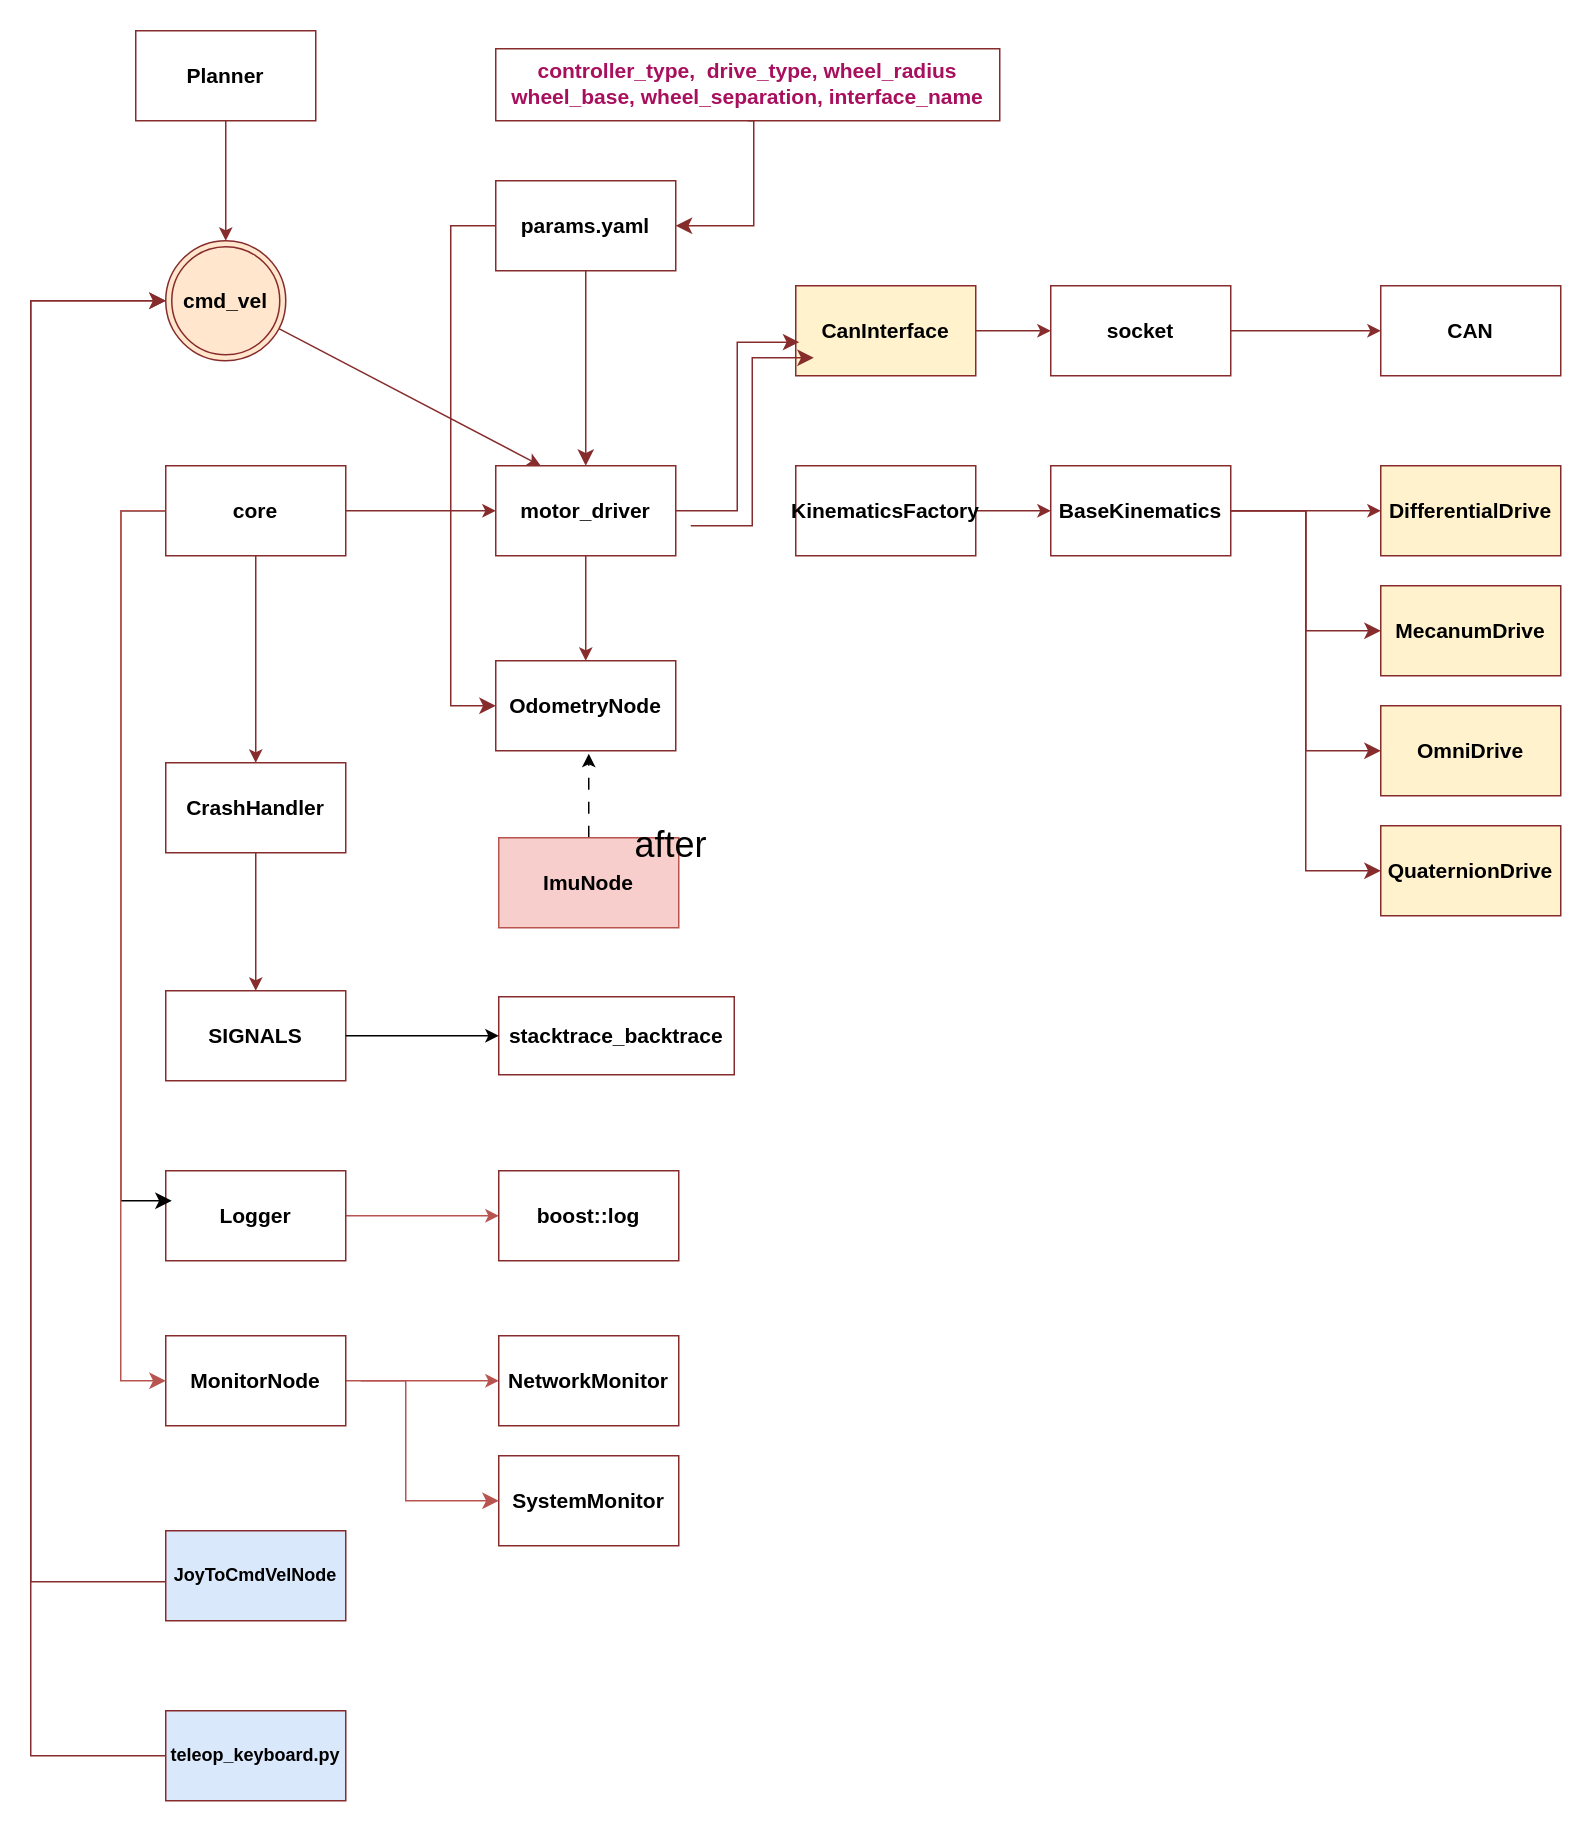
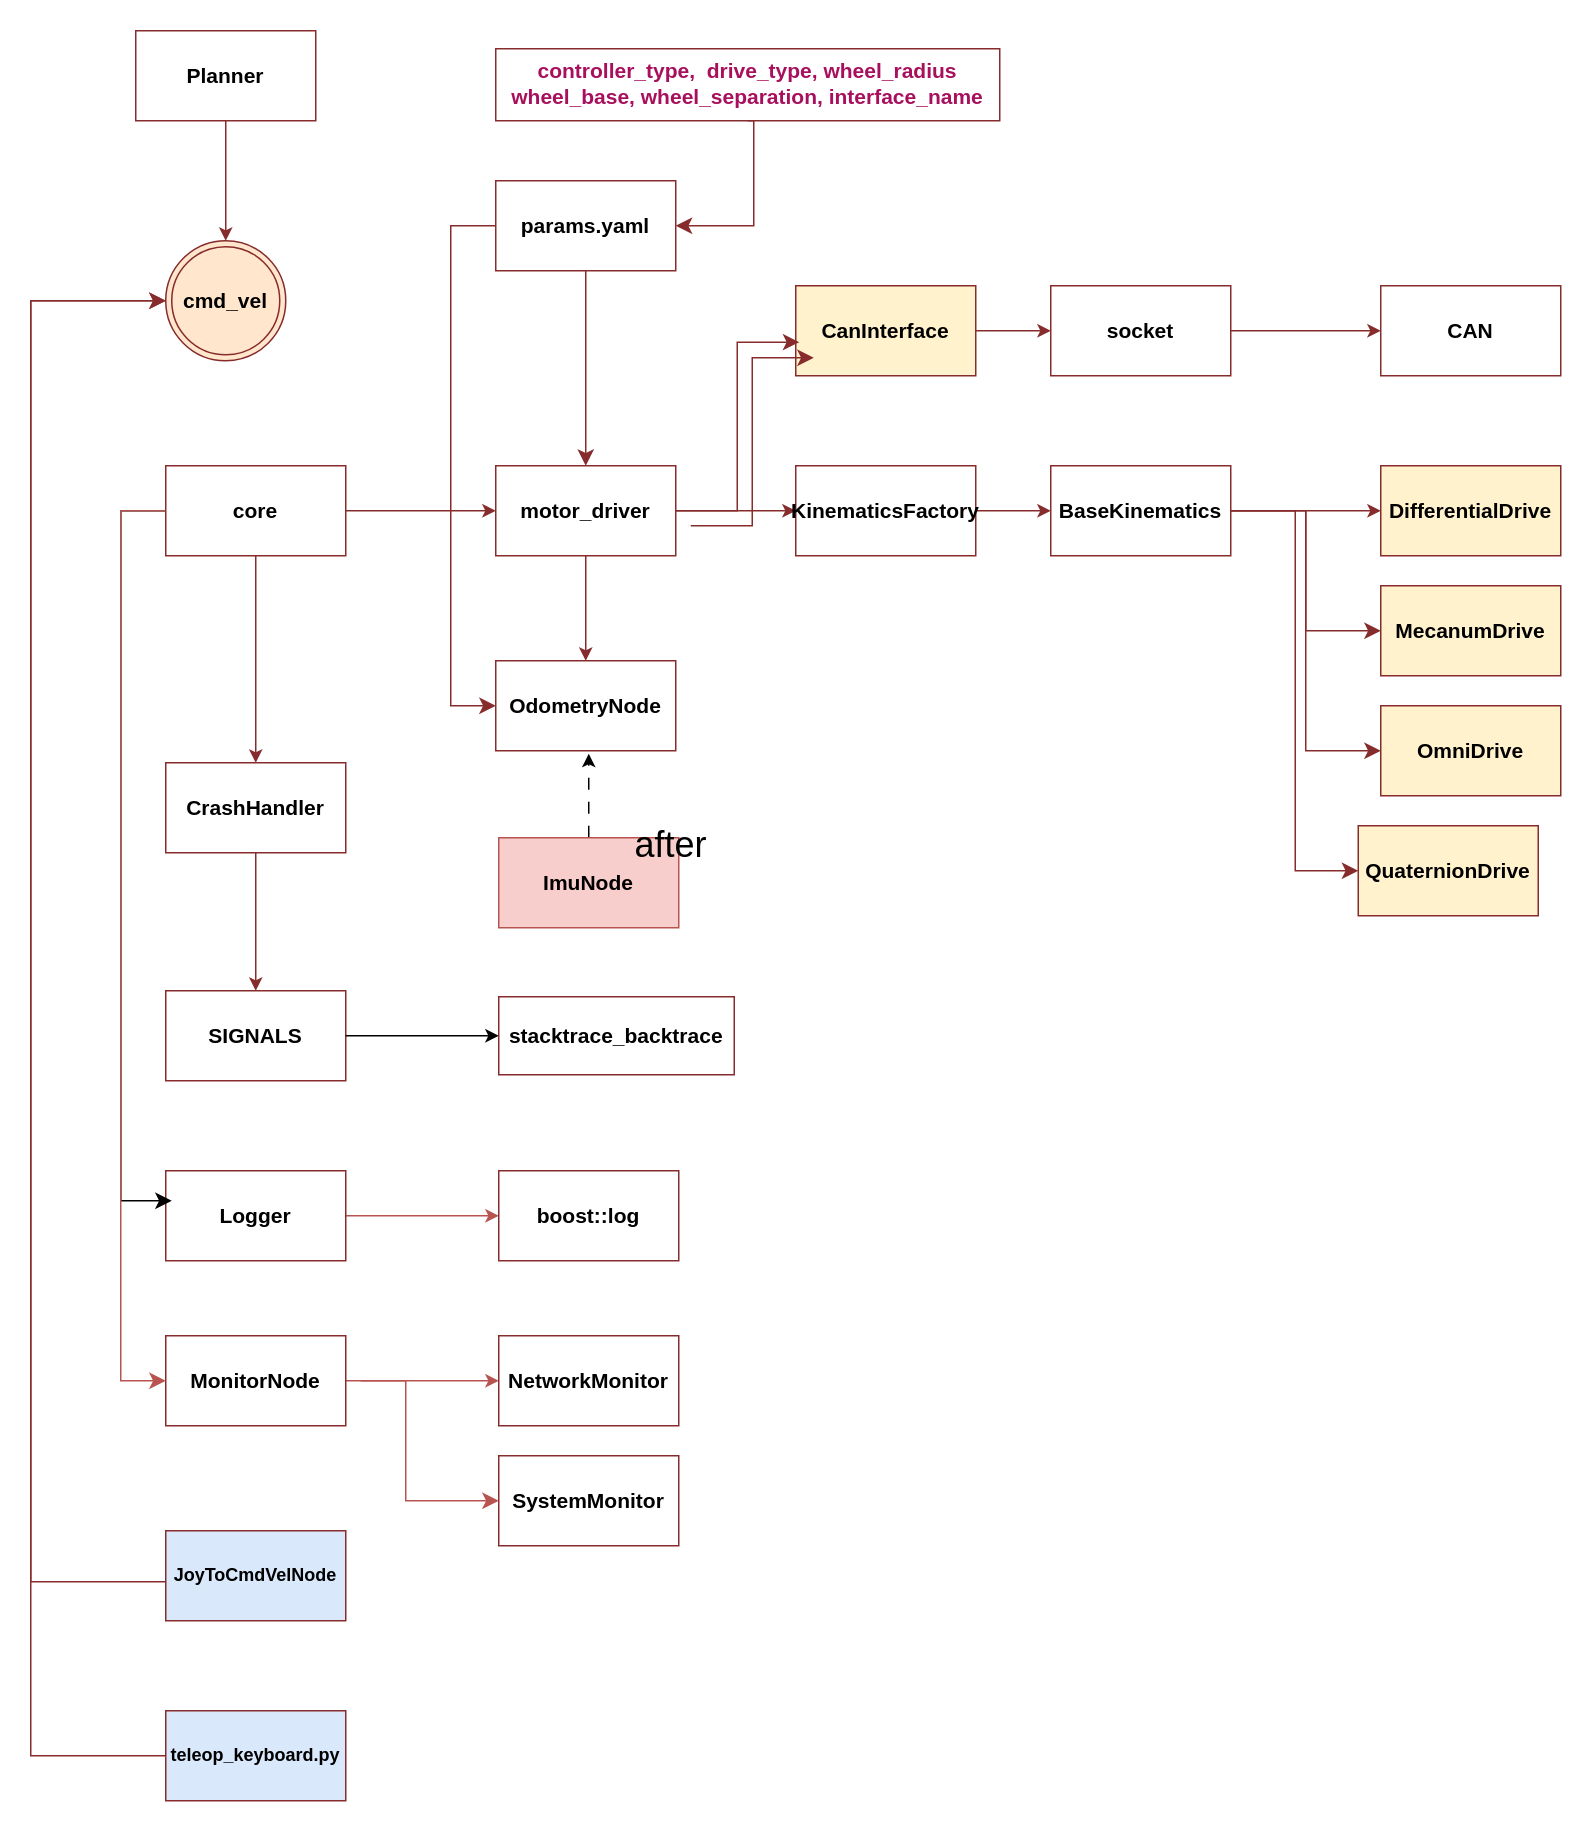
edge "cmd_vel" -> "motor_driver": removed
edge "motor_driver" -> "KinematicsFactory": added
node "QuaternionDrive": moved (1471, 871) -> (1448, 871)
